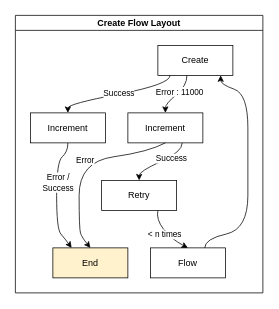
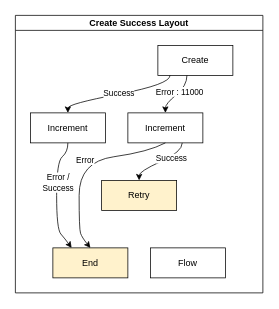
node "Create Flow Layout": label "Create Flow Layout" -> "Create Success Layout"
node "Retry": fillcolor #ffffff -> #fff2cc
edge "Flow" -> "Create": removed
edge "Retry" -> "Flow": removed, label "< n times"
